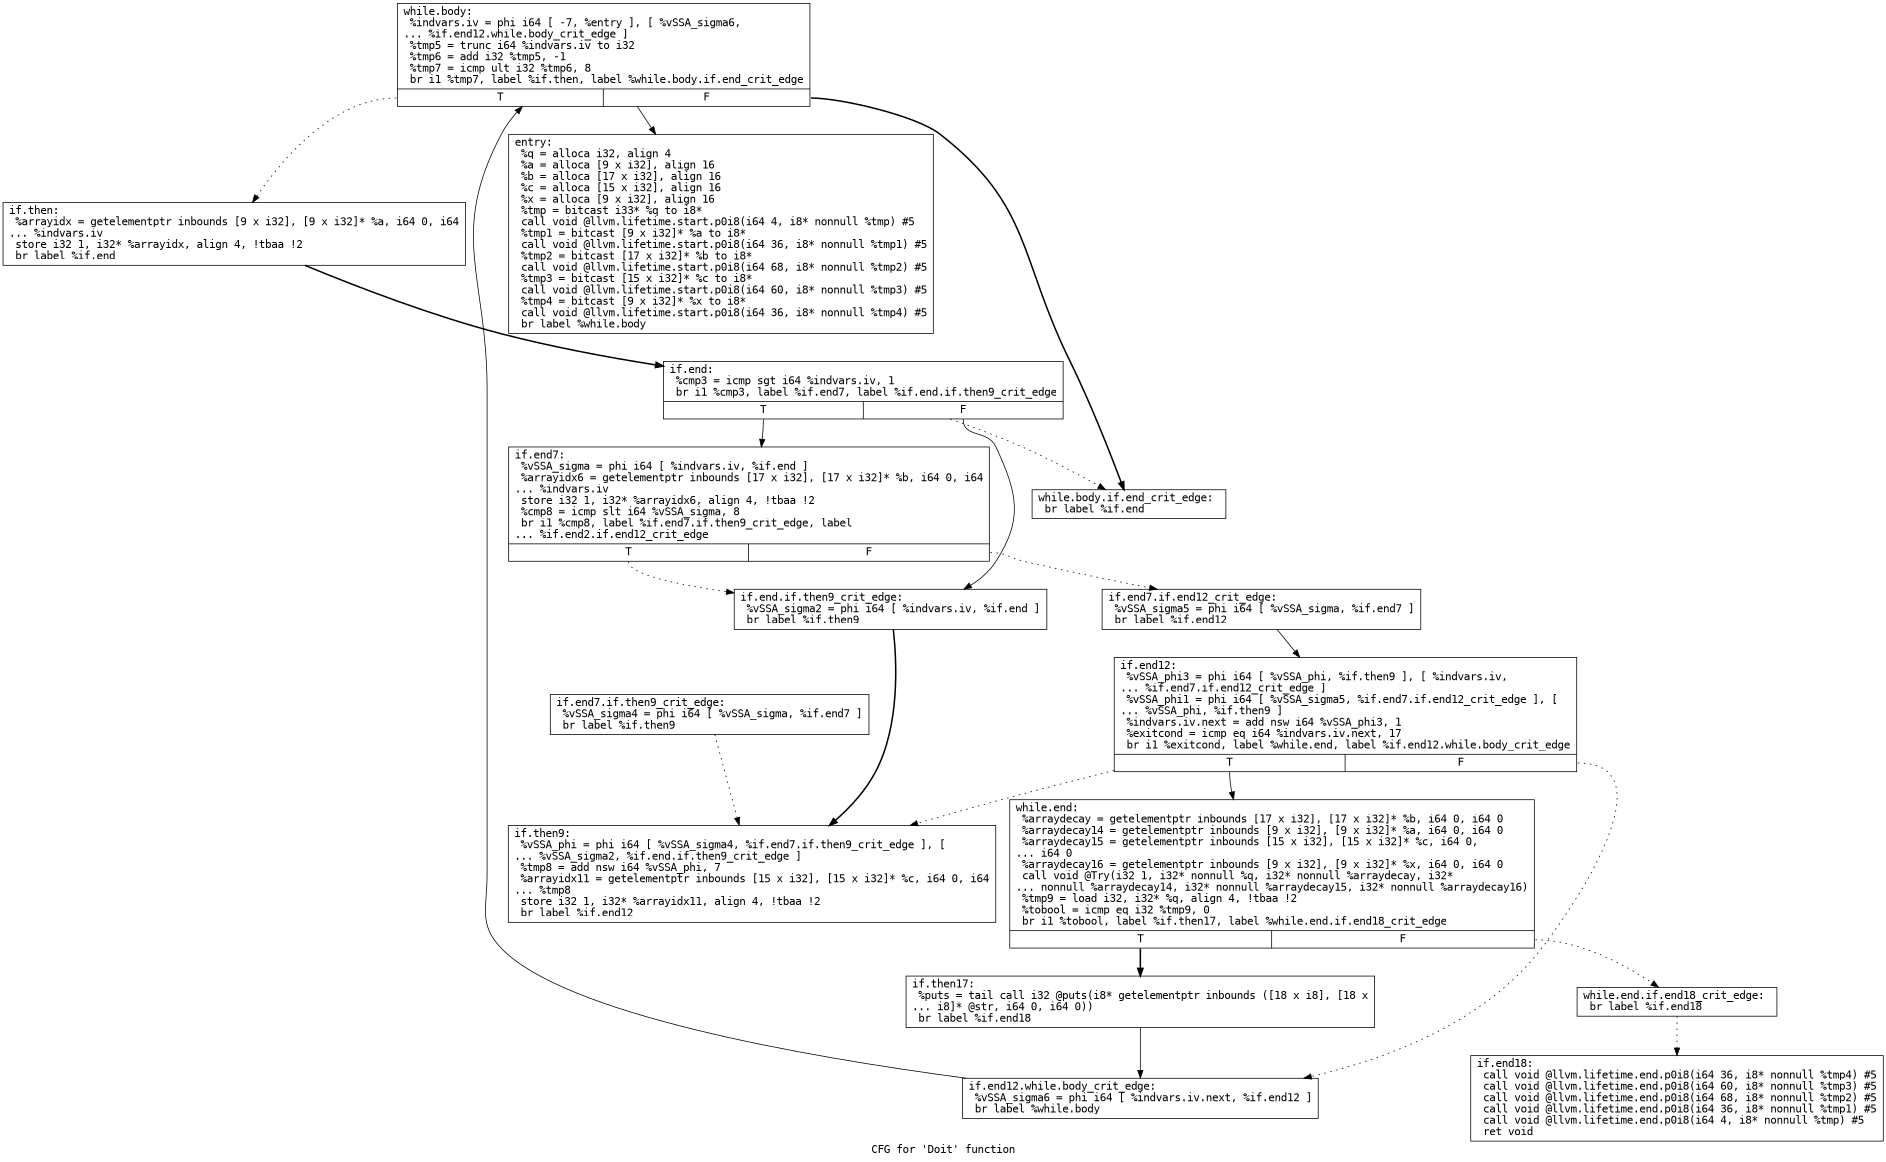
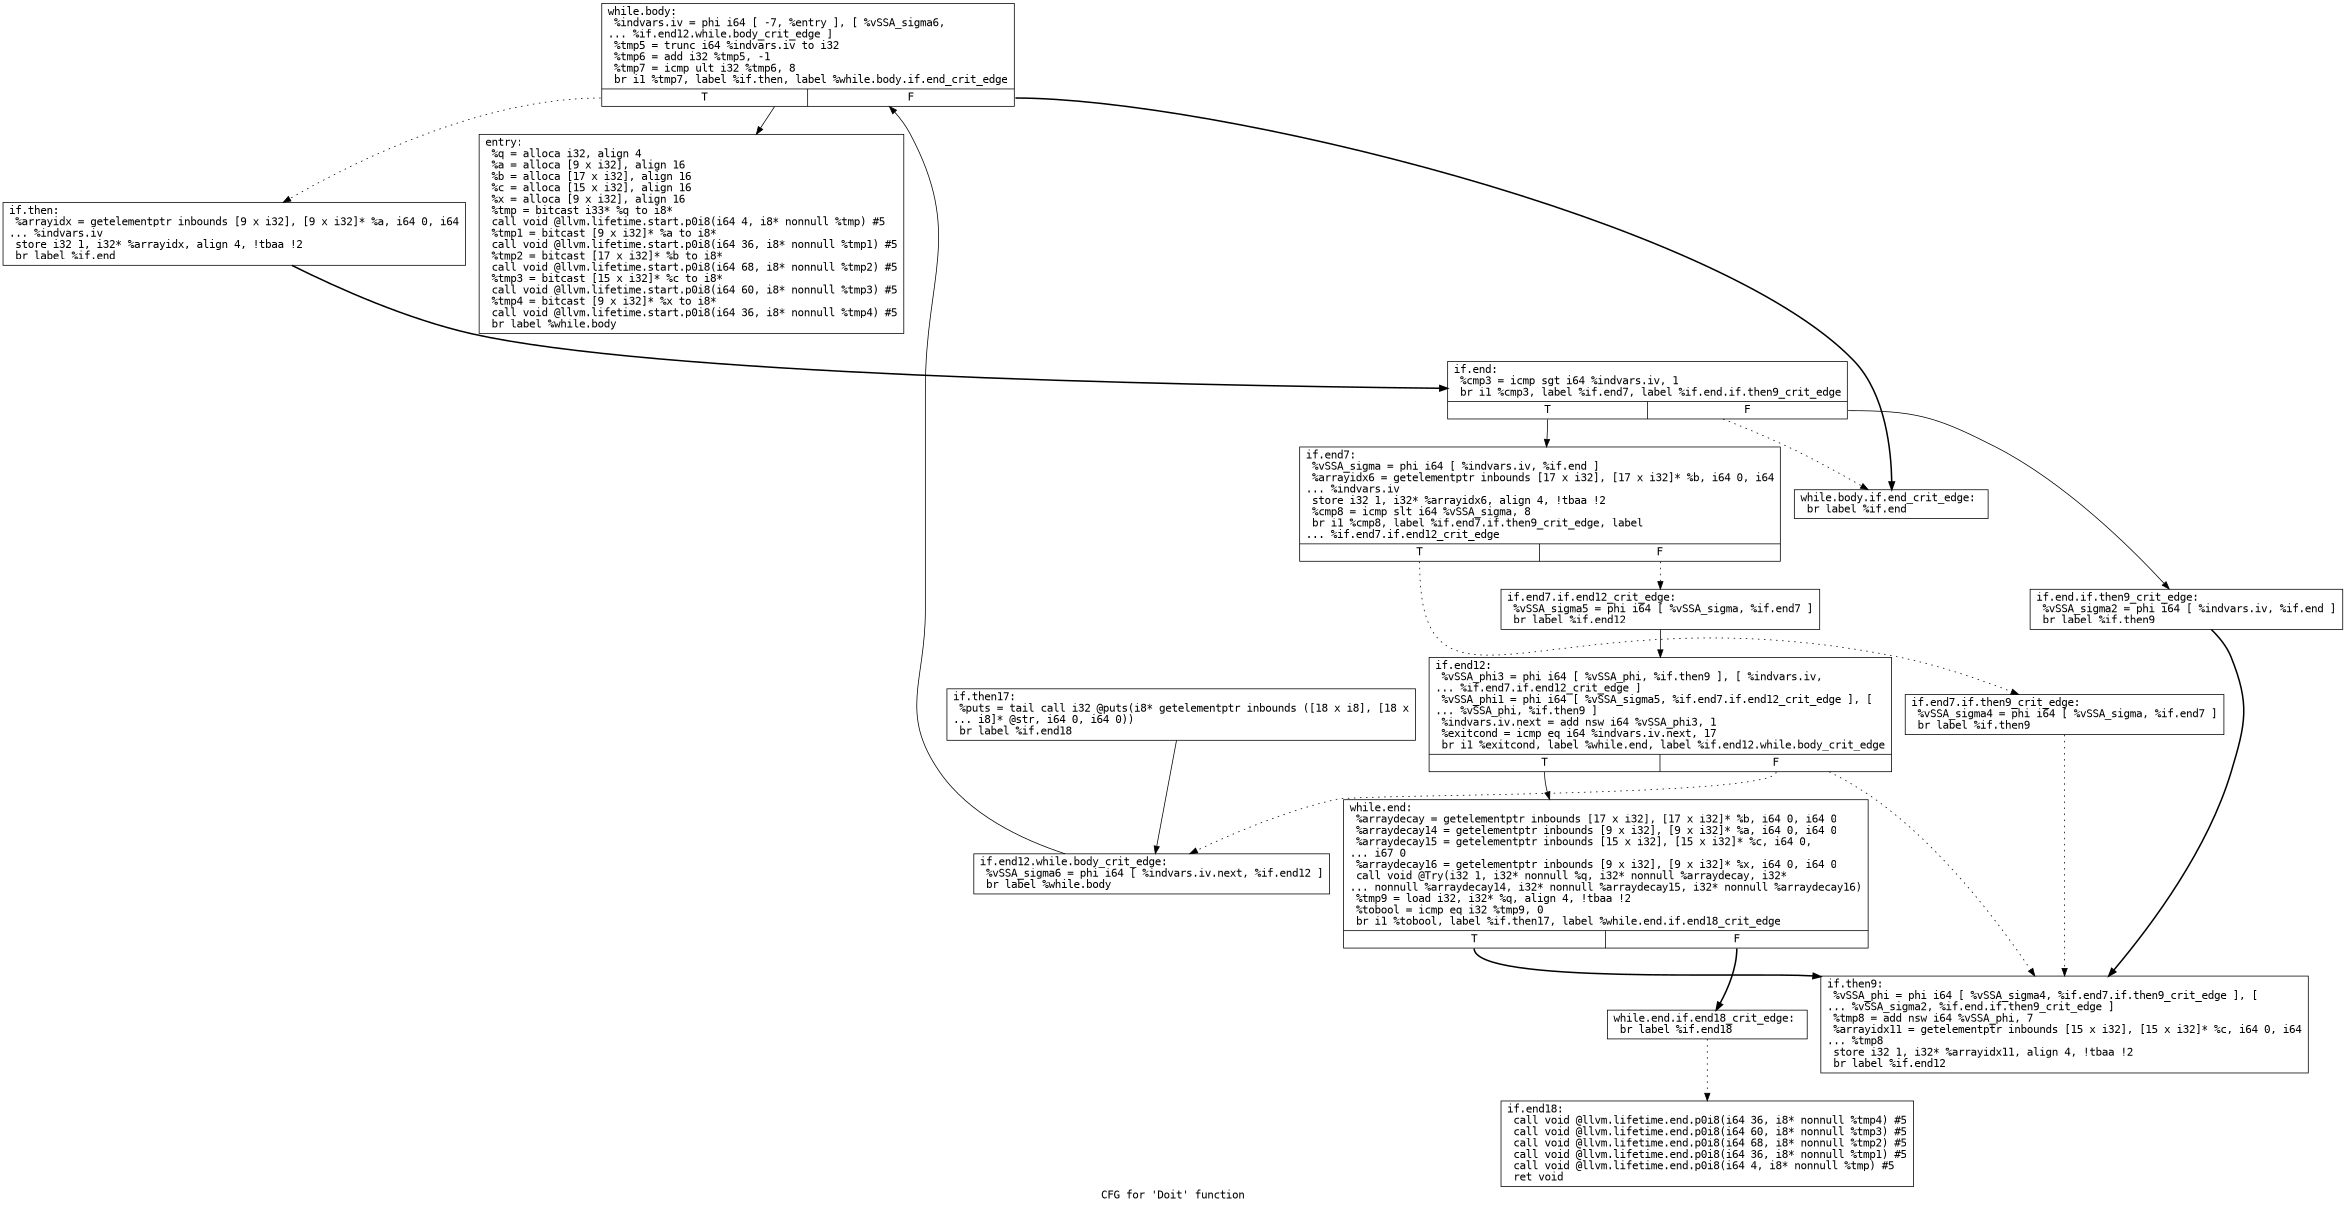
node "if.end7:": text "... %if.end2.if.end12_crit_edge" -> "... %if.end7.if.end12_crit_edge"
edge "if.end7:" -> "if.end.if.then9_crit_edge:": now "if.end7:" -> "if.end7.if.then9_crit_edge:"
node "while.end:": text "... i64 0" -> "... i67 0"
edge "while.end:" -> "while.end.if.end18_crit_edge:": style dotted -> bold
edge "while.end:" -> "if.then17:": now "while.end:" -> "if.then9:"
